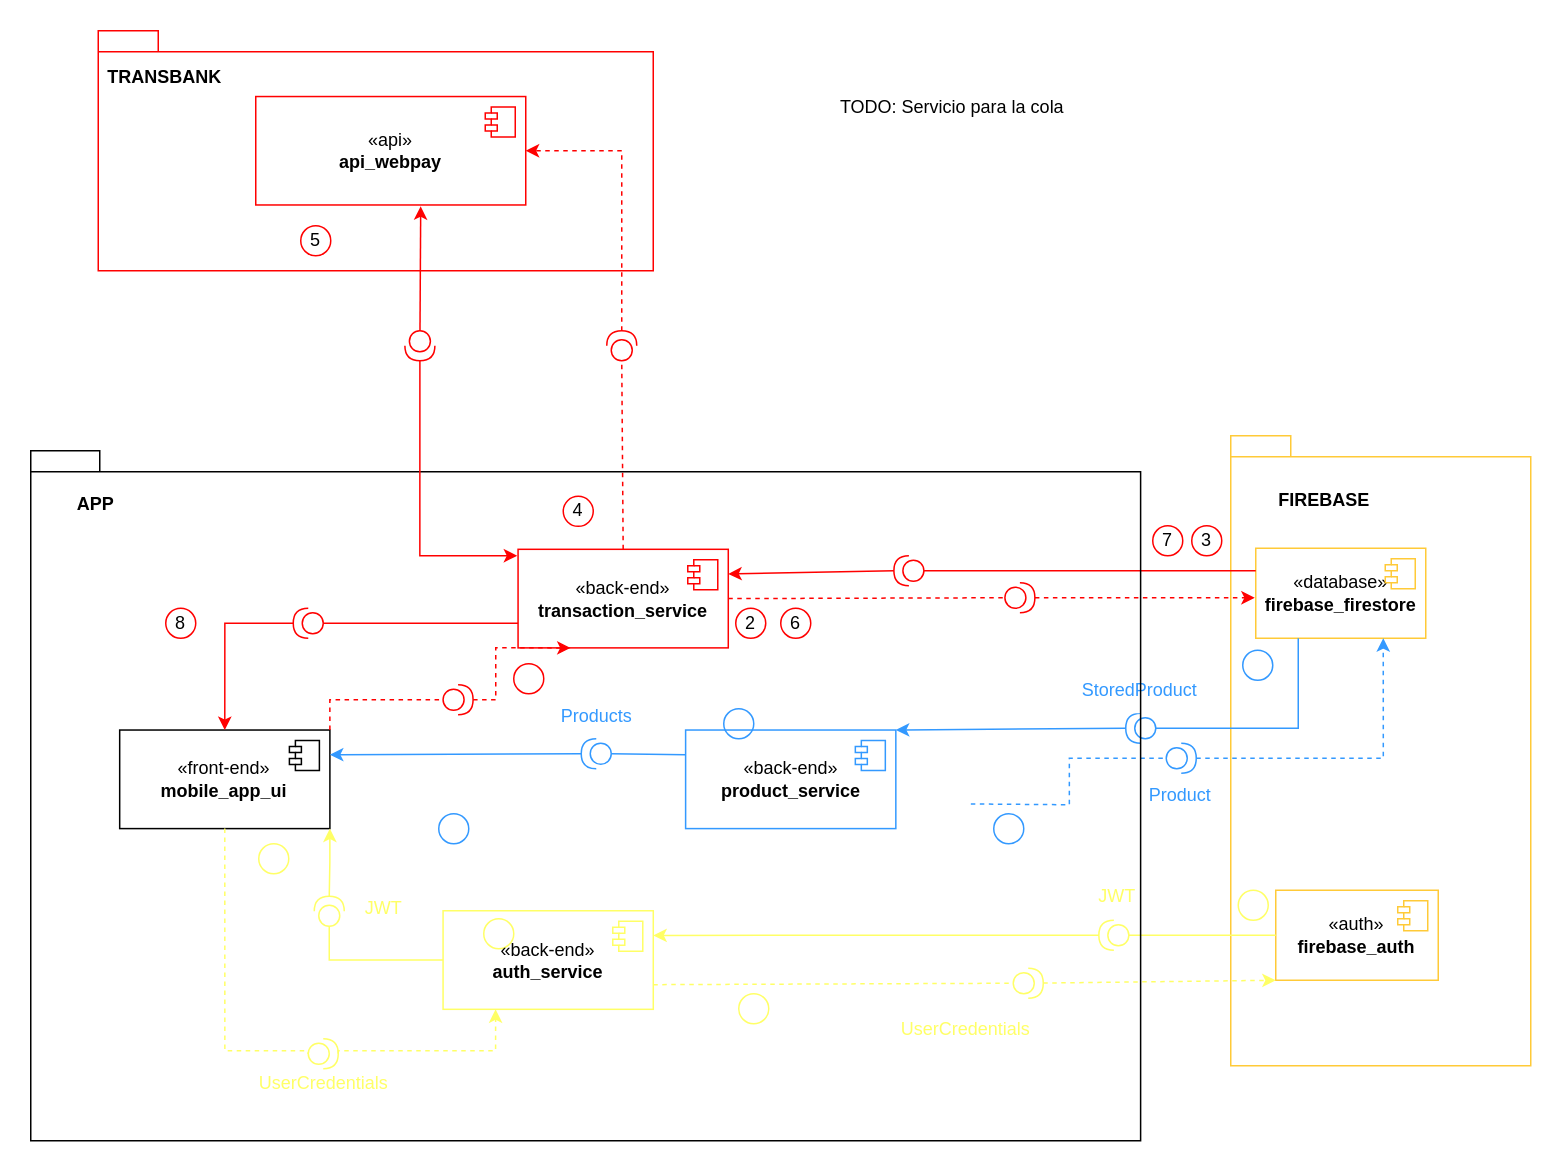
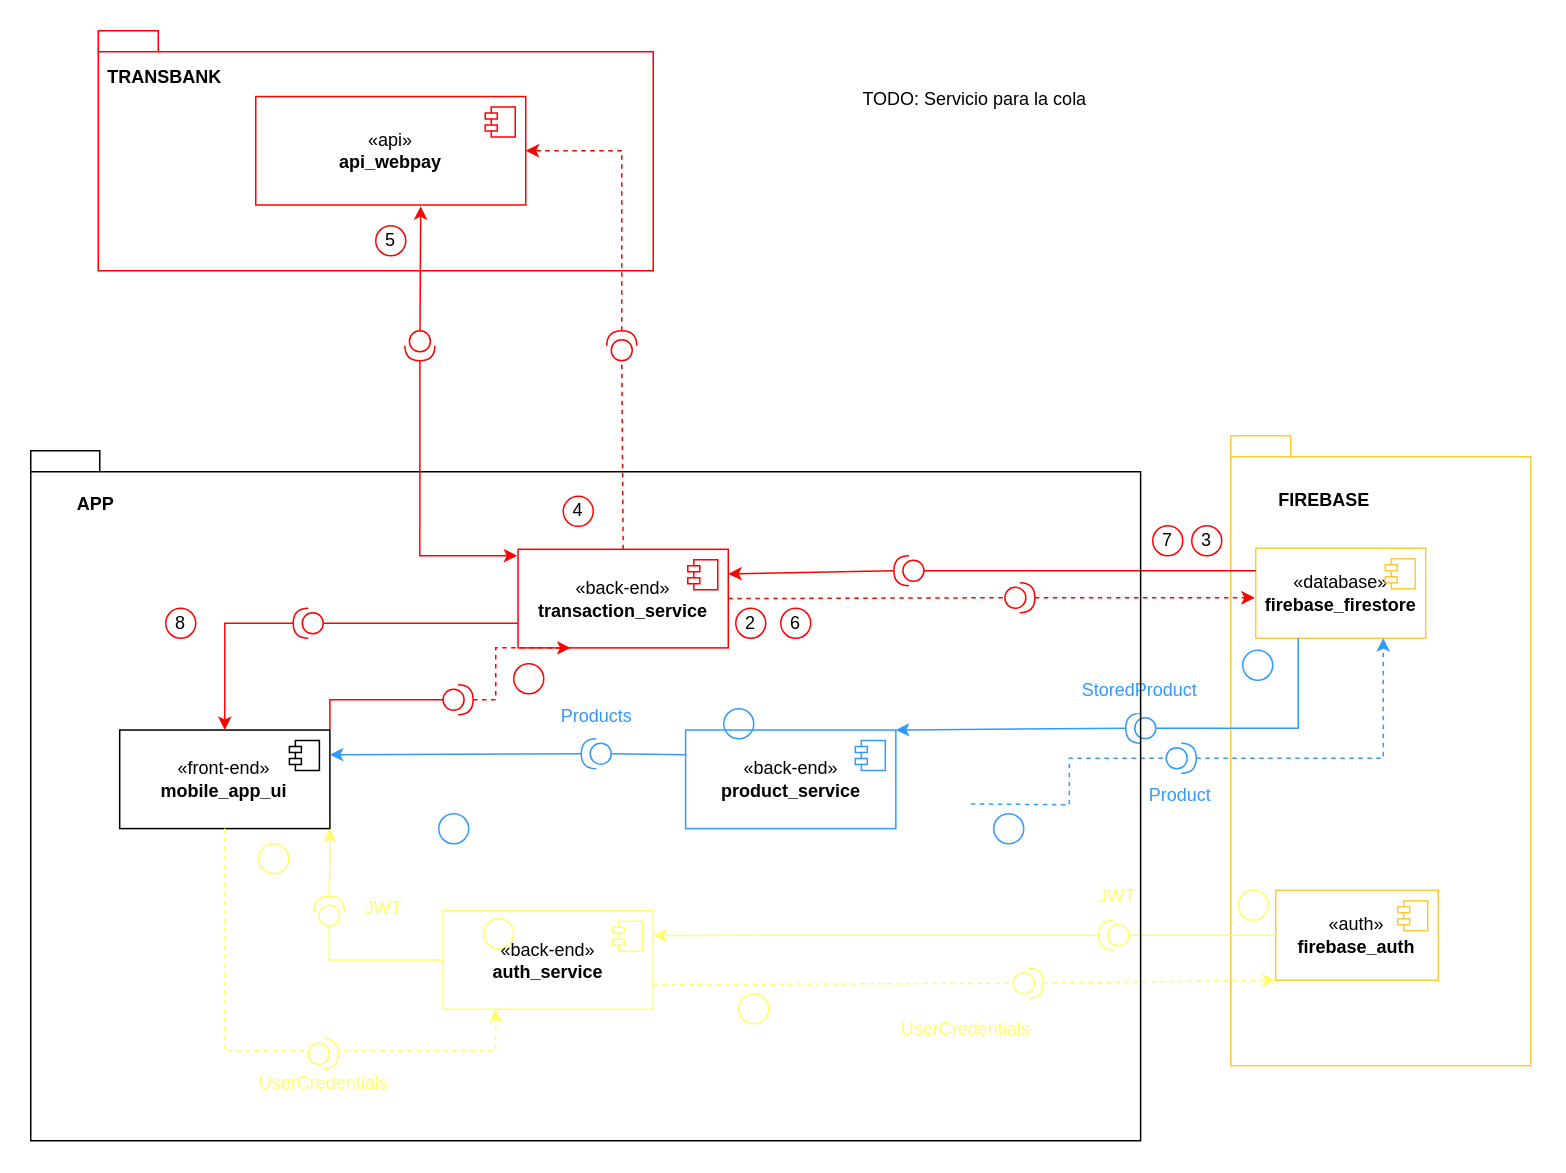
node "TODO: Servicio para la cola": moved (951, 107) -> (974, 100)
node "5": moved (316, 241) -> (391, 241)
edge "PurchaseOrder" -- "«front-end» mobile_app_ui": style dashed -> solid
